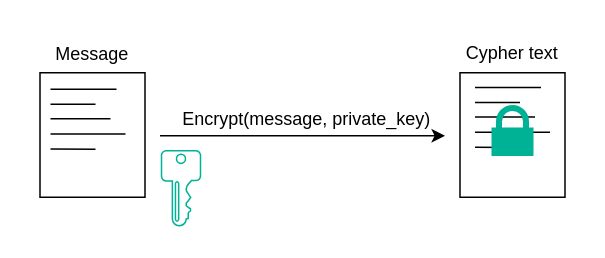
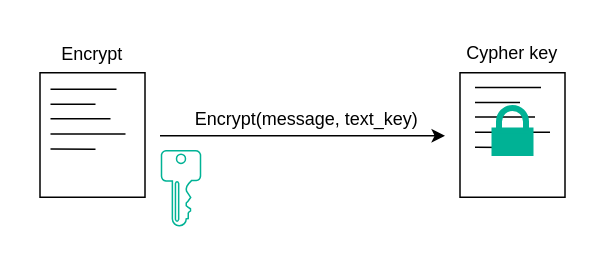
node "Cypher text": label "Cypher text" -> "Cypher key"
node "Message": label "Message" -> "Encrypt"
node "Encrypt(message, private_key)": label "Encrypt(message, private_key)" -> "Encrypt(message, text_key)"
